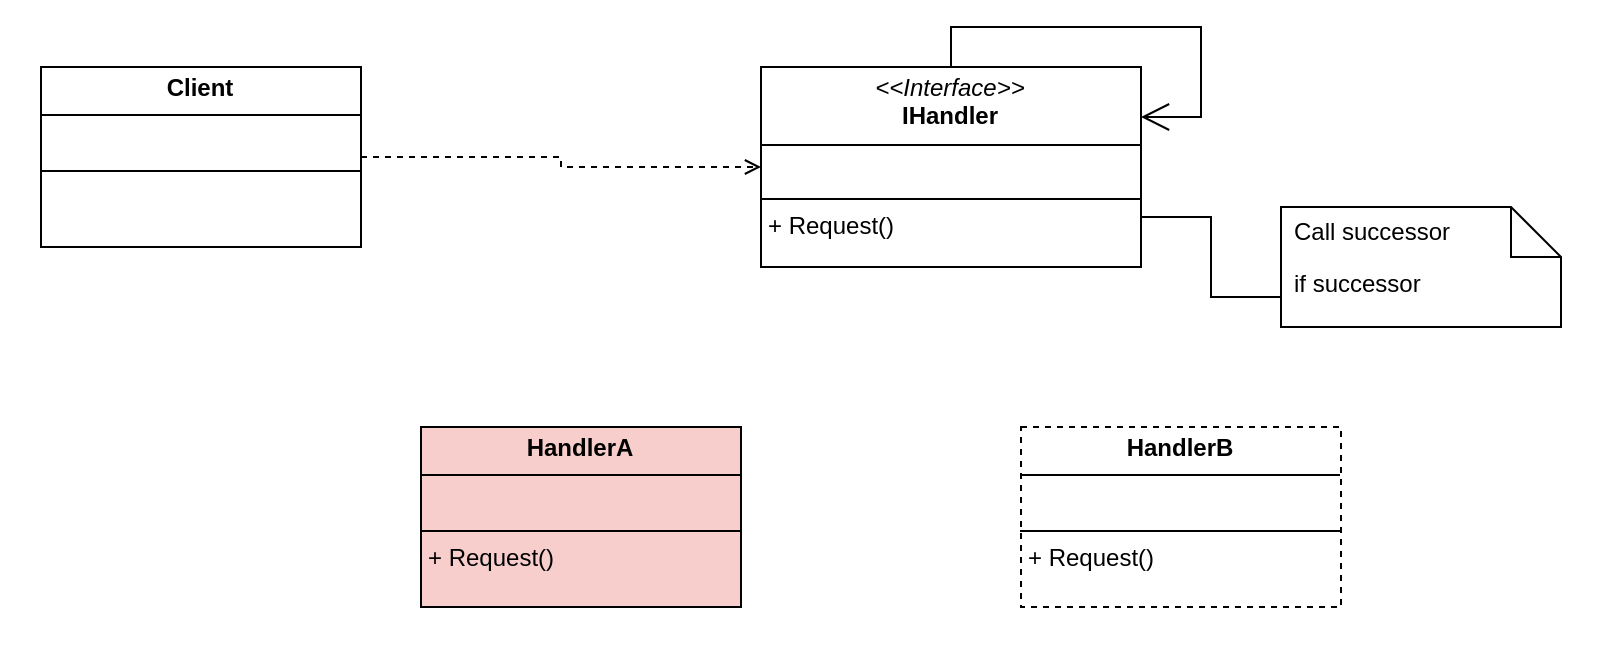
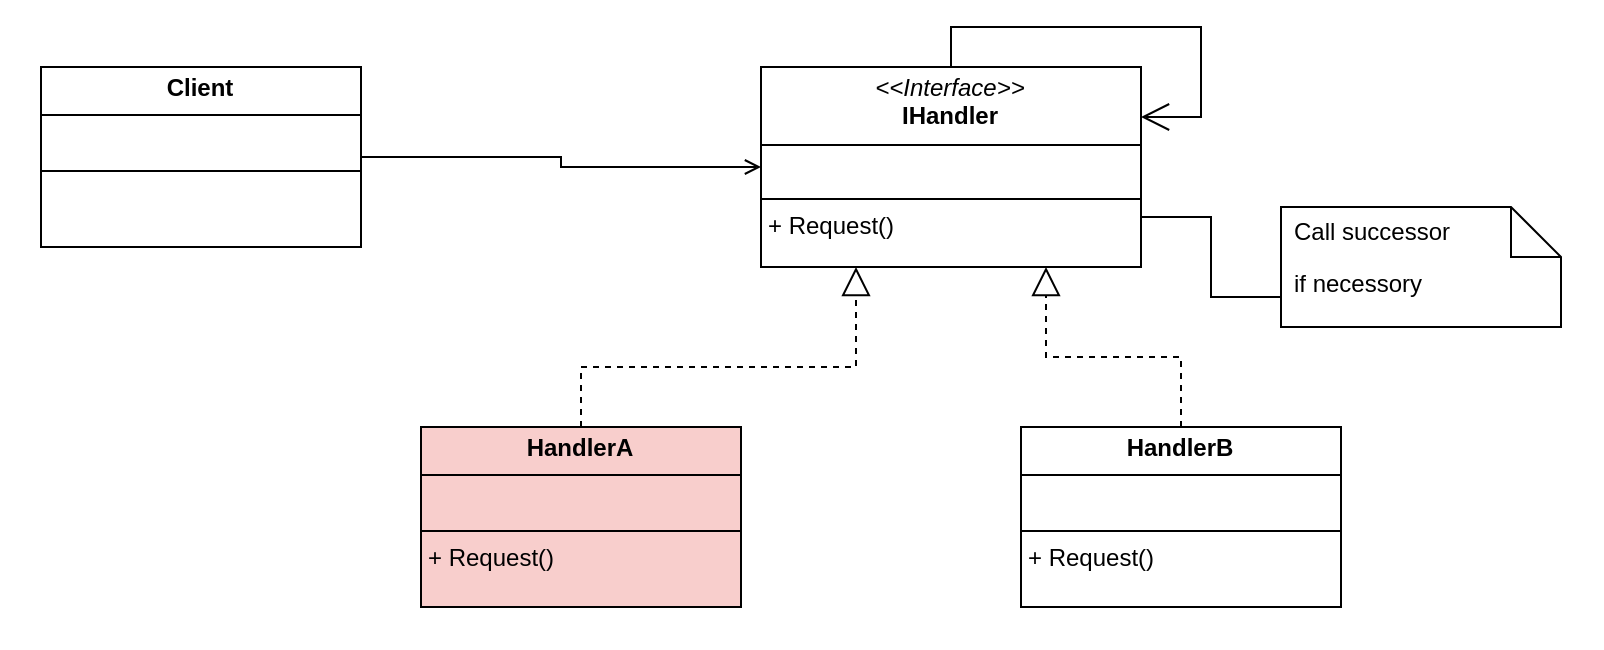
edge "Client" -> "<<Interface>> IHandler + Request()": style dashed -> solid
node "if successor": label "if successor" -> "if necessory"
edge "HandlerB + Request()" -> "<<Interface>> IHandler + Request()": added
edge "HandlerA + Request()" -> "<<Interface>> IHandler + Request()": added
node "HandlerB + Request()": style dashed -> solid
